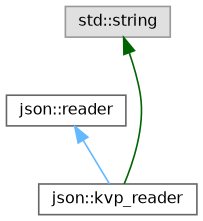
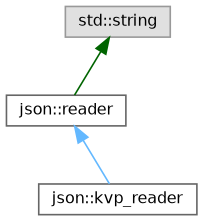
edge "json::kvp_reader" -> "std::string": now "json::reader" -> "std::string"
